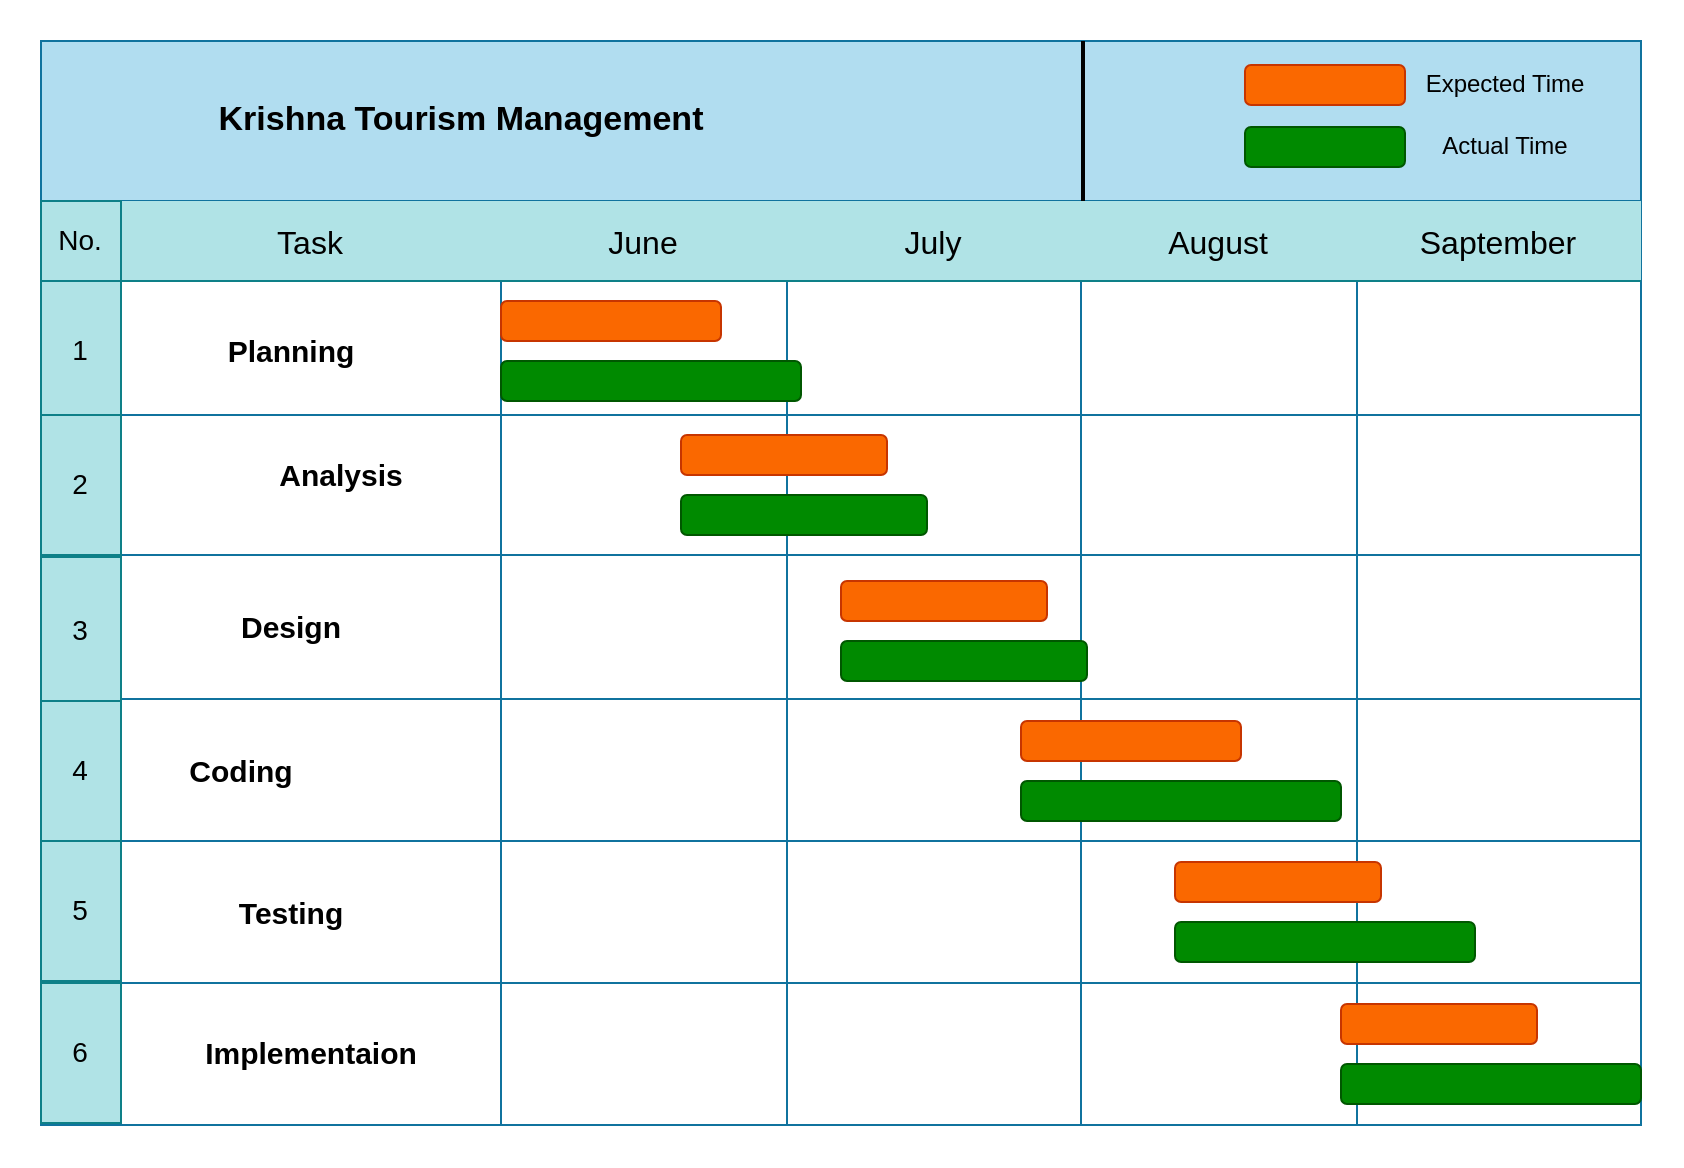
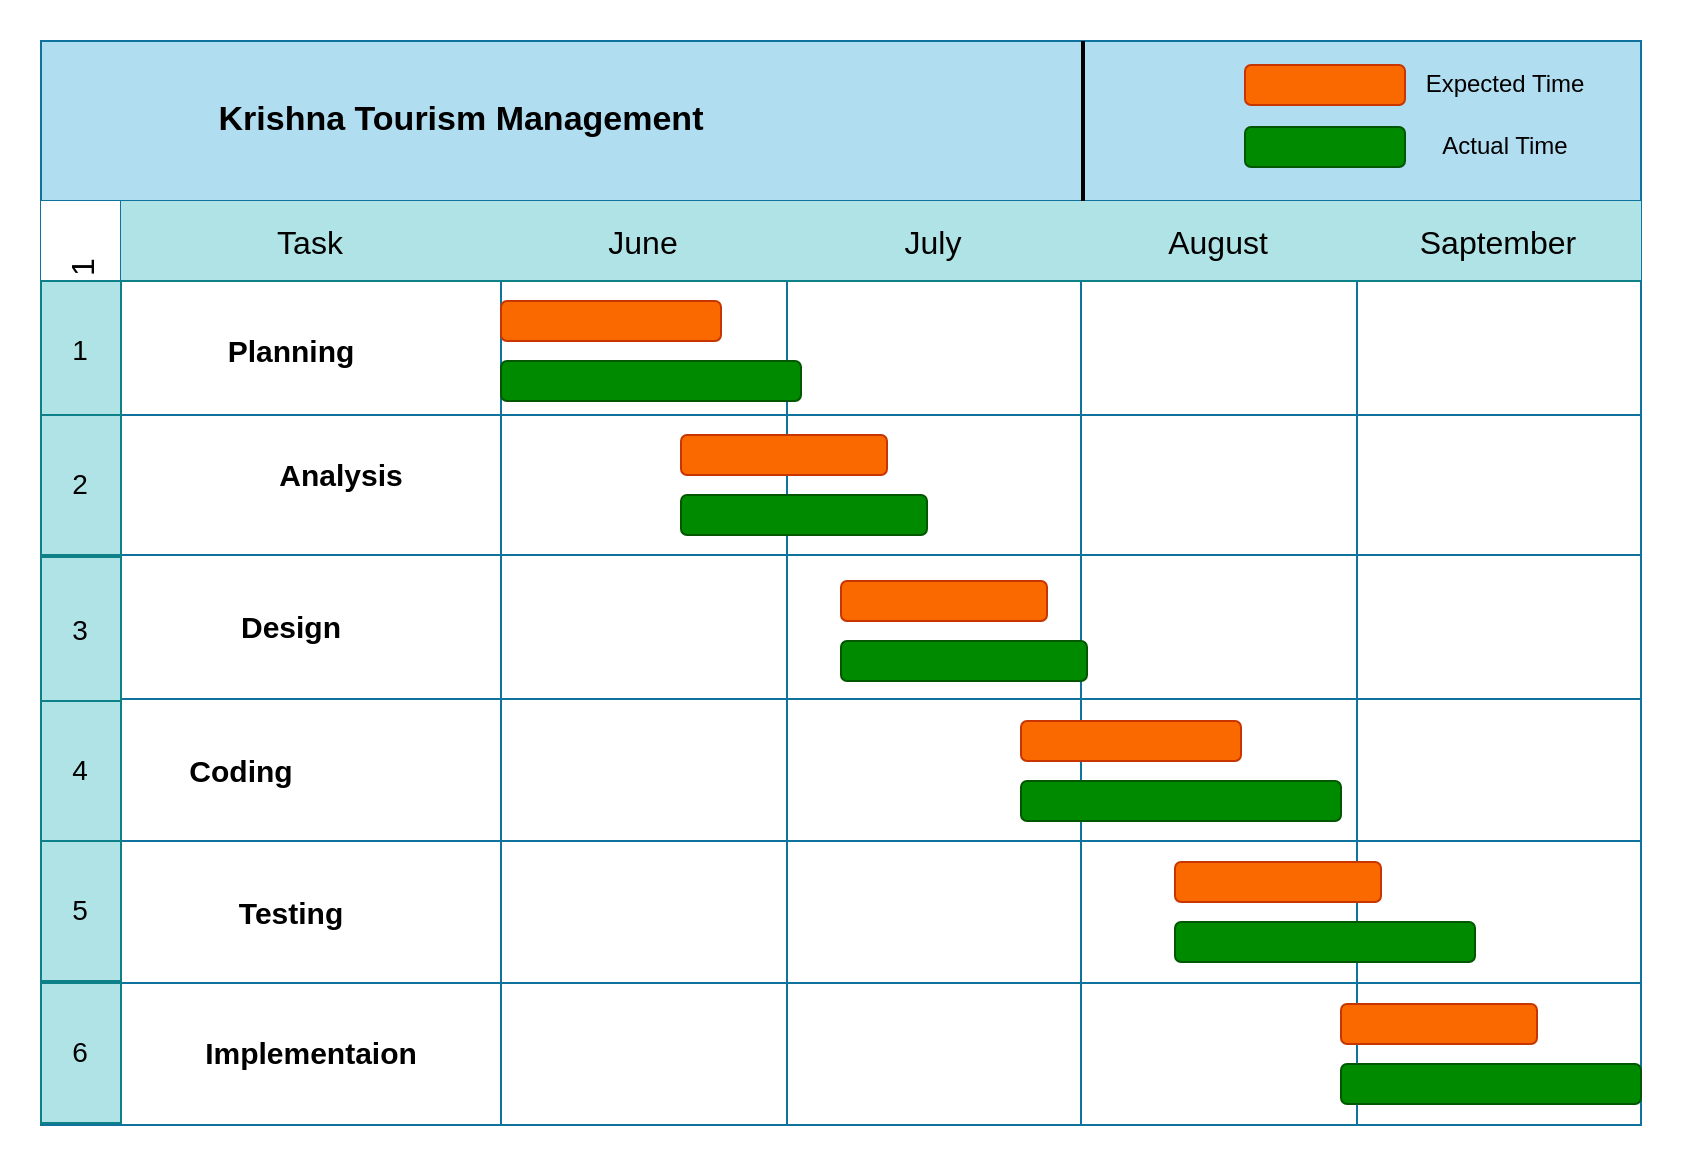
node "No.": removed
